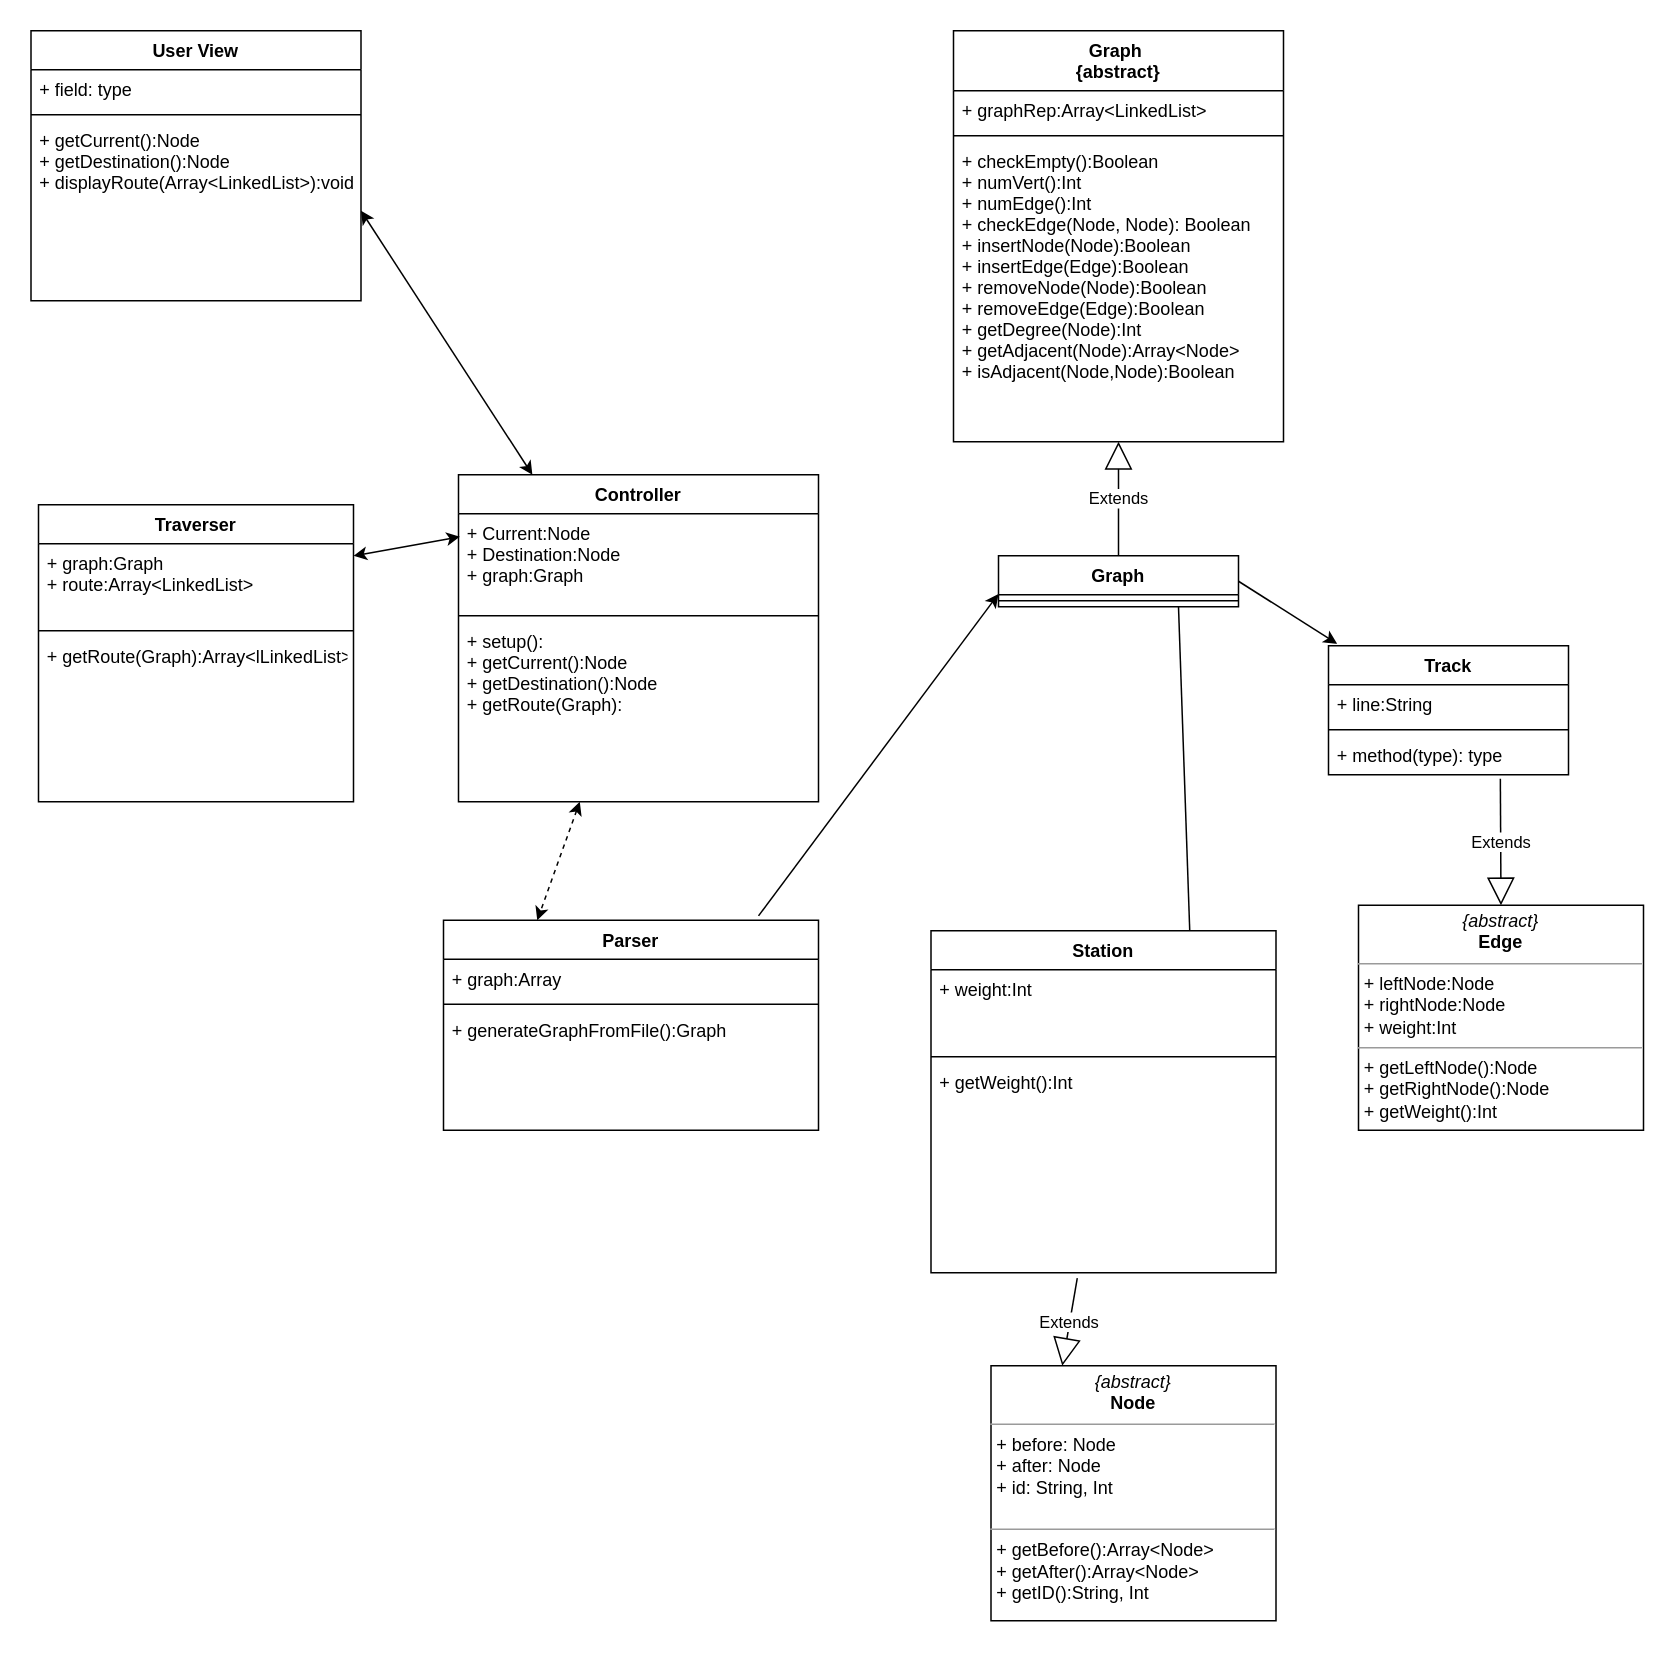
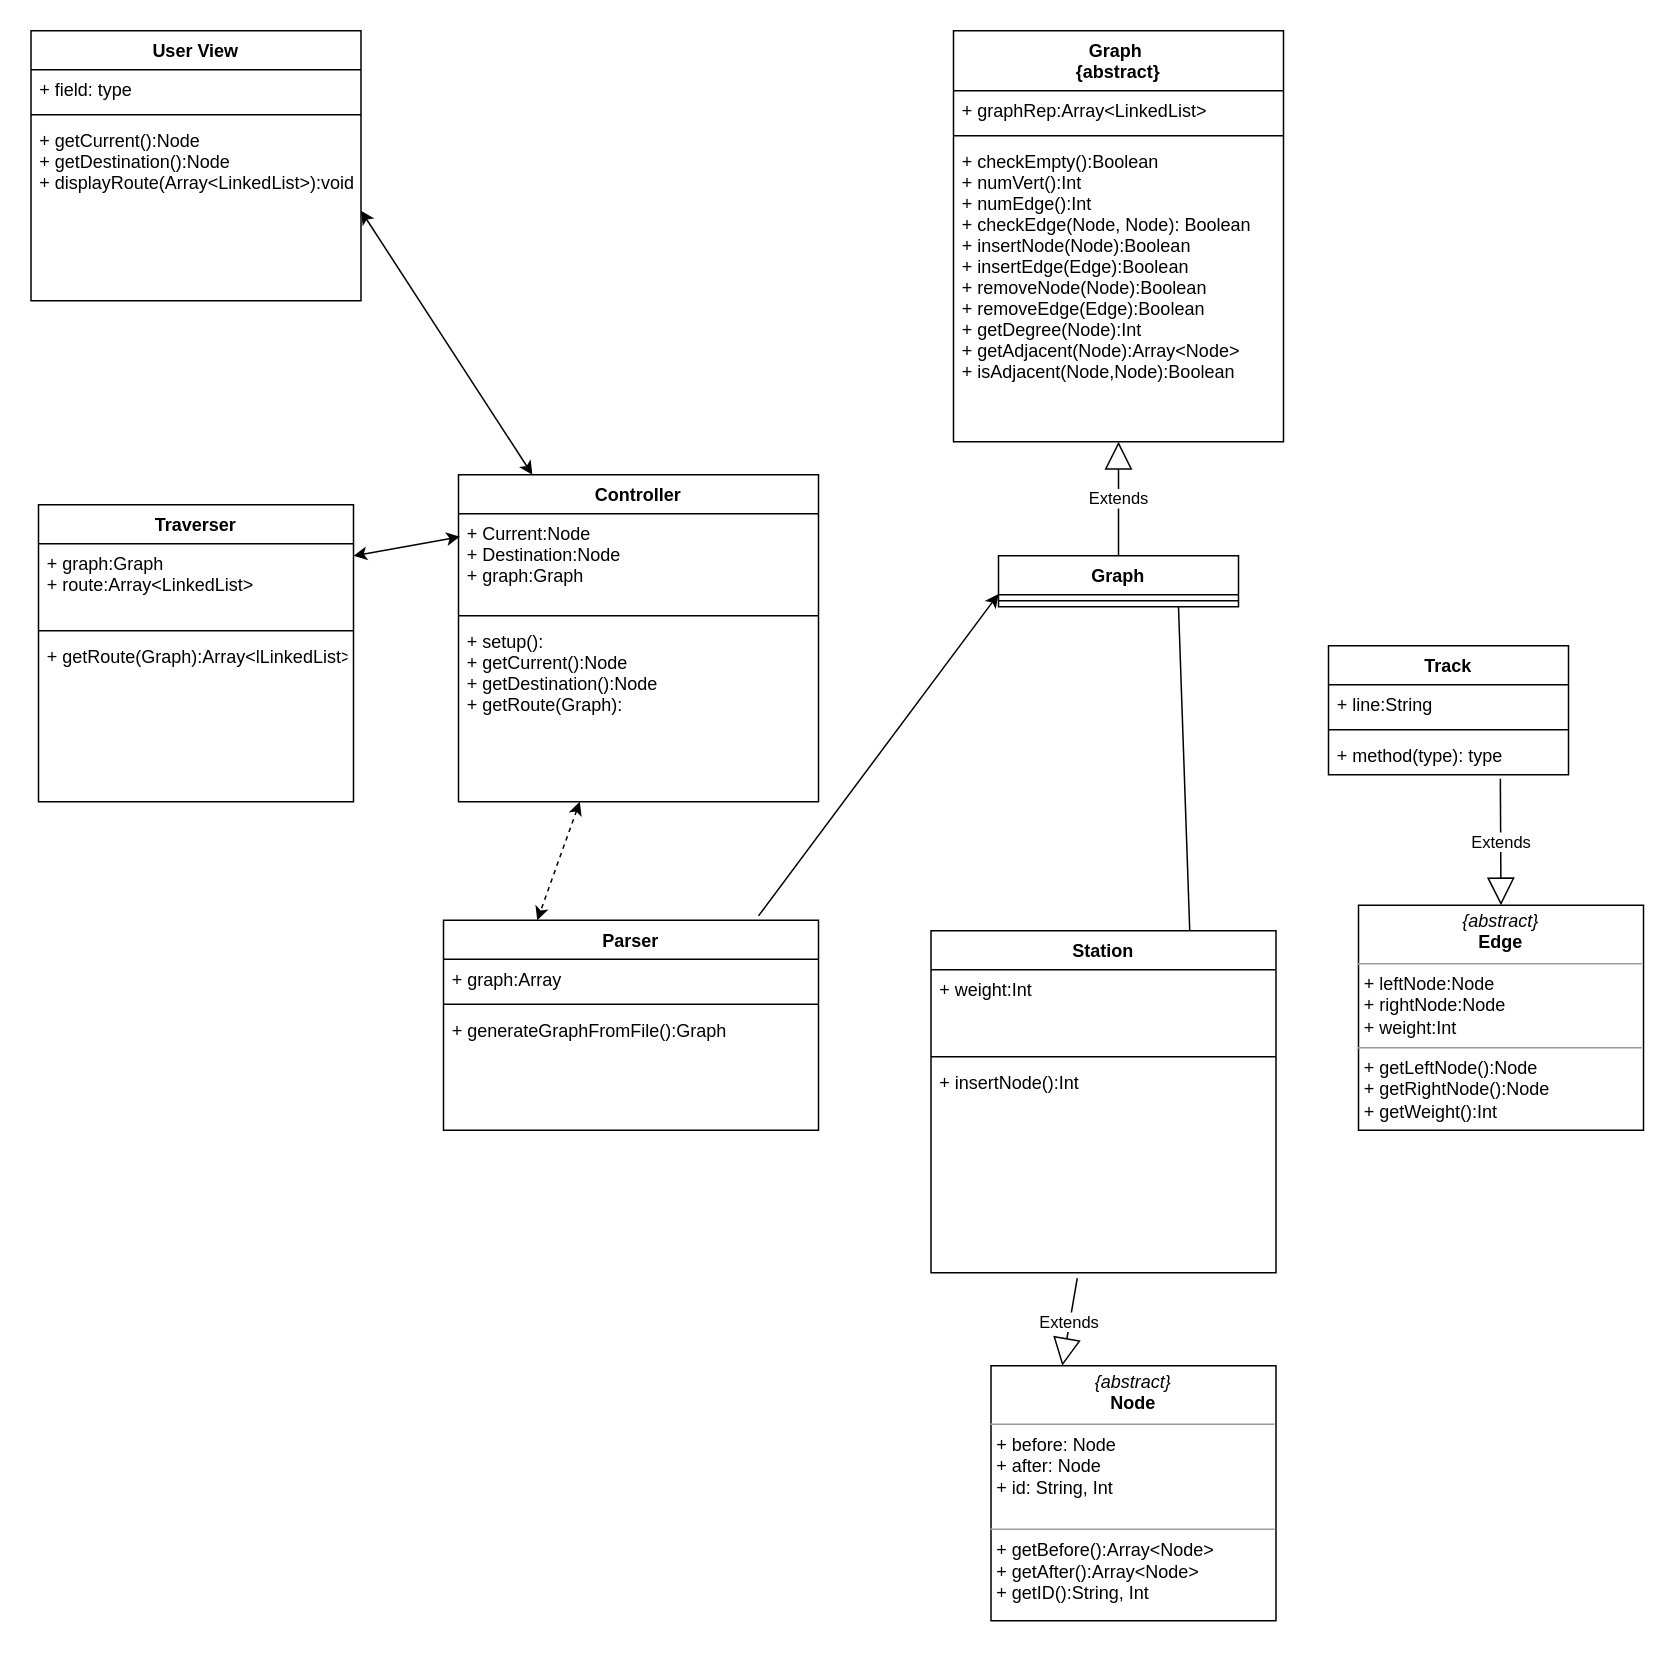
edge "Graph" -> "Track": removed
node "+ getWeight():Int": label "+ getWeight():Int" -> "+ insertNode():Int"
